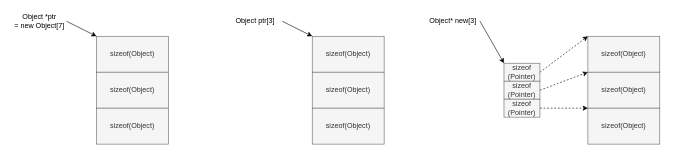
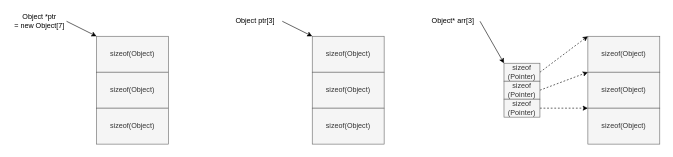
node "Object* new[3]": label "Object* new[3]" -> "Object* arr[3]"
